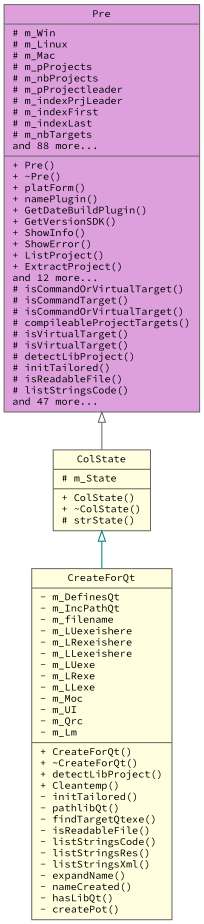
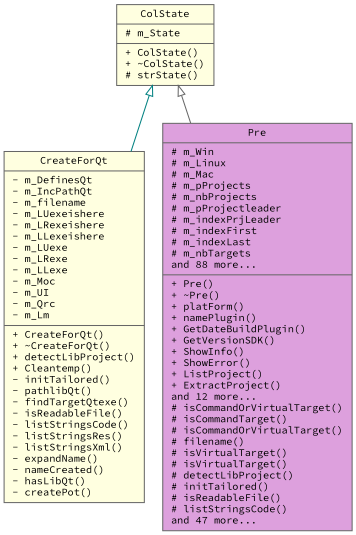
node "Pre": text "# compileableProjectTargets()" -> "# filename()"
edge "ColState" -> "Pre": reversed
